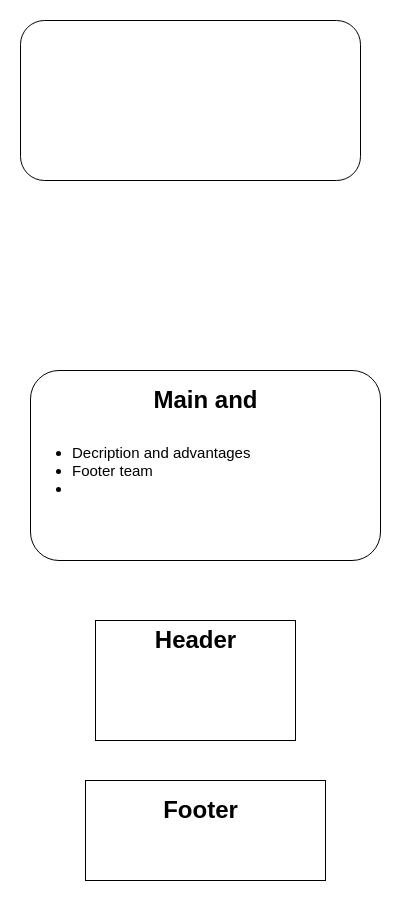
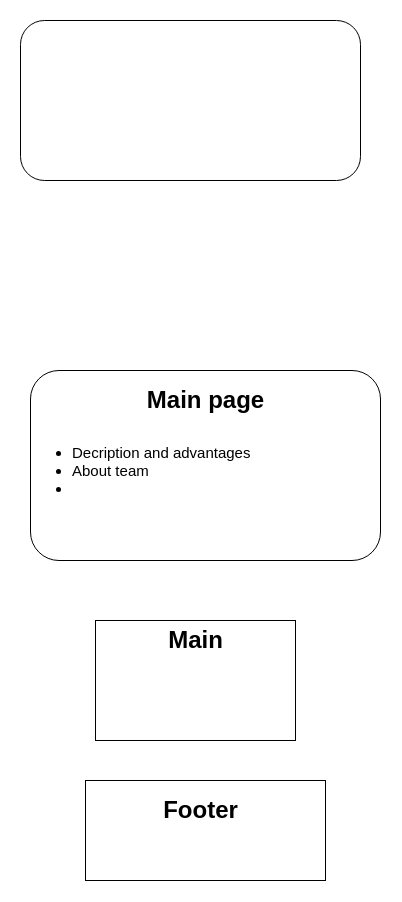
node "Main and": label "Main and" -> "Main page"
node "Decription and advantages Footer team": label "Decription and advantages Footer team" -> "Decription and advantages About team"
node "Header": label "Header" -> "Main"
